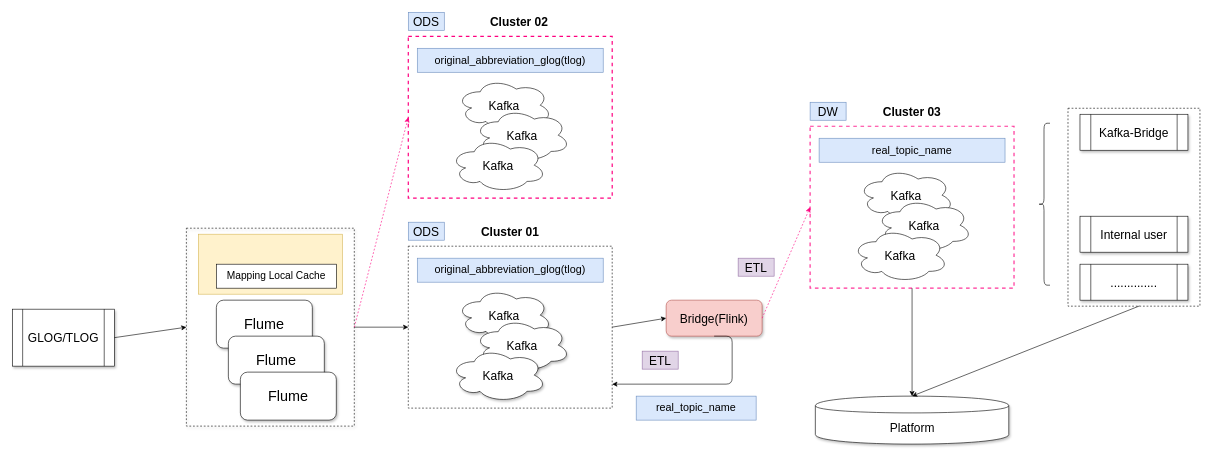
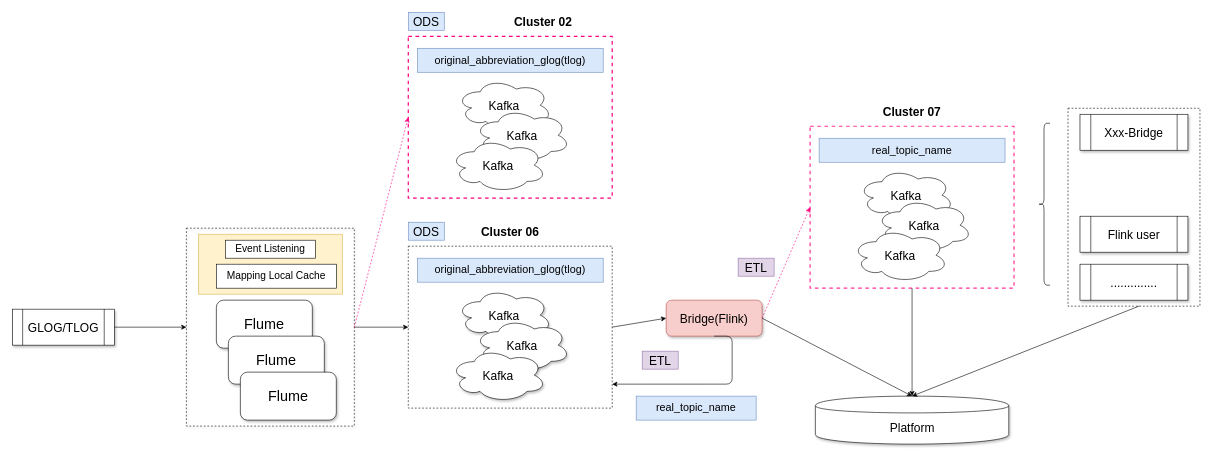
node "Cluster 02": moved (519, 21) -> (543, 21)
node "DW": removed
node "Cluster 03": label "Cluster 03" -> "Cluster 07"
node "Kafka-Bridge": label "Kafka-Bridge" -> "Xxx-Bridge"
node "Cluster 01": label "Cluster 01" -> "Cluster 06"
node "Internal user": label "Internal user" -> "Flink user"
node "Event Listening": added
edge "Bridge(Flink)" -> "Platform": added
node "GLOG/TLOG": size 102x57 -> 102x36
